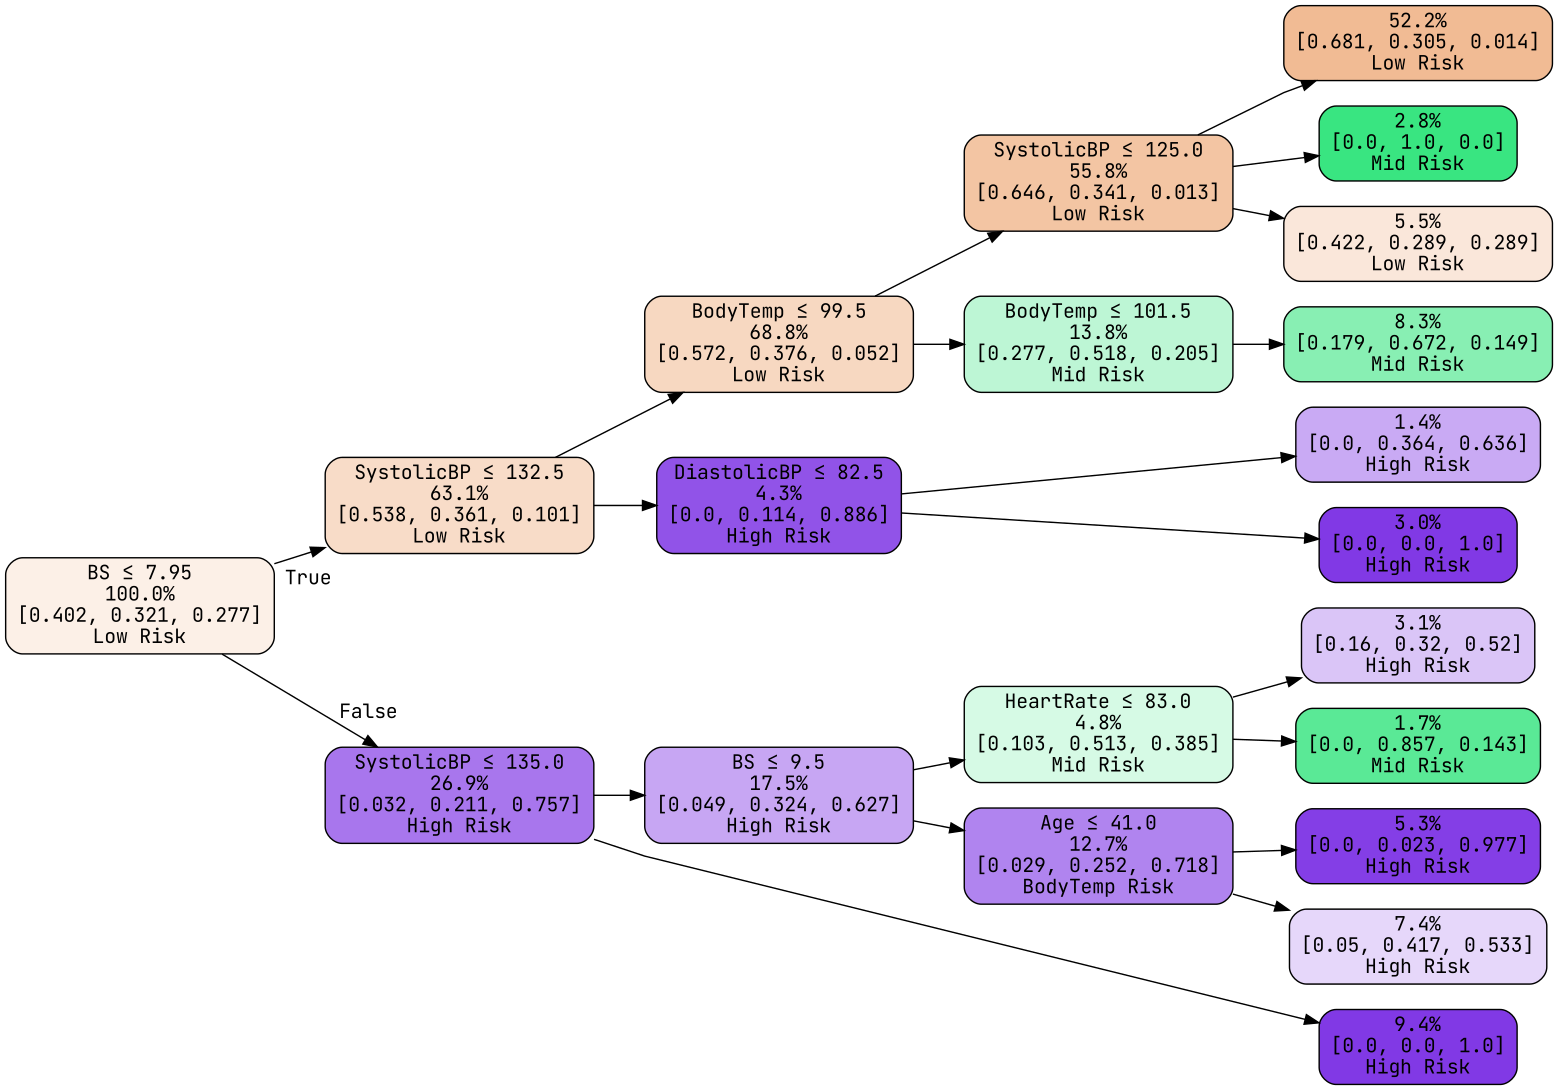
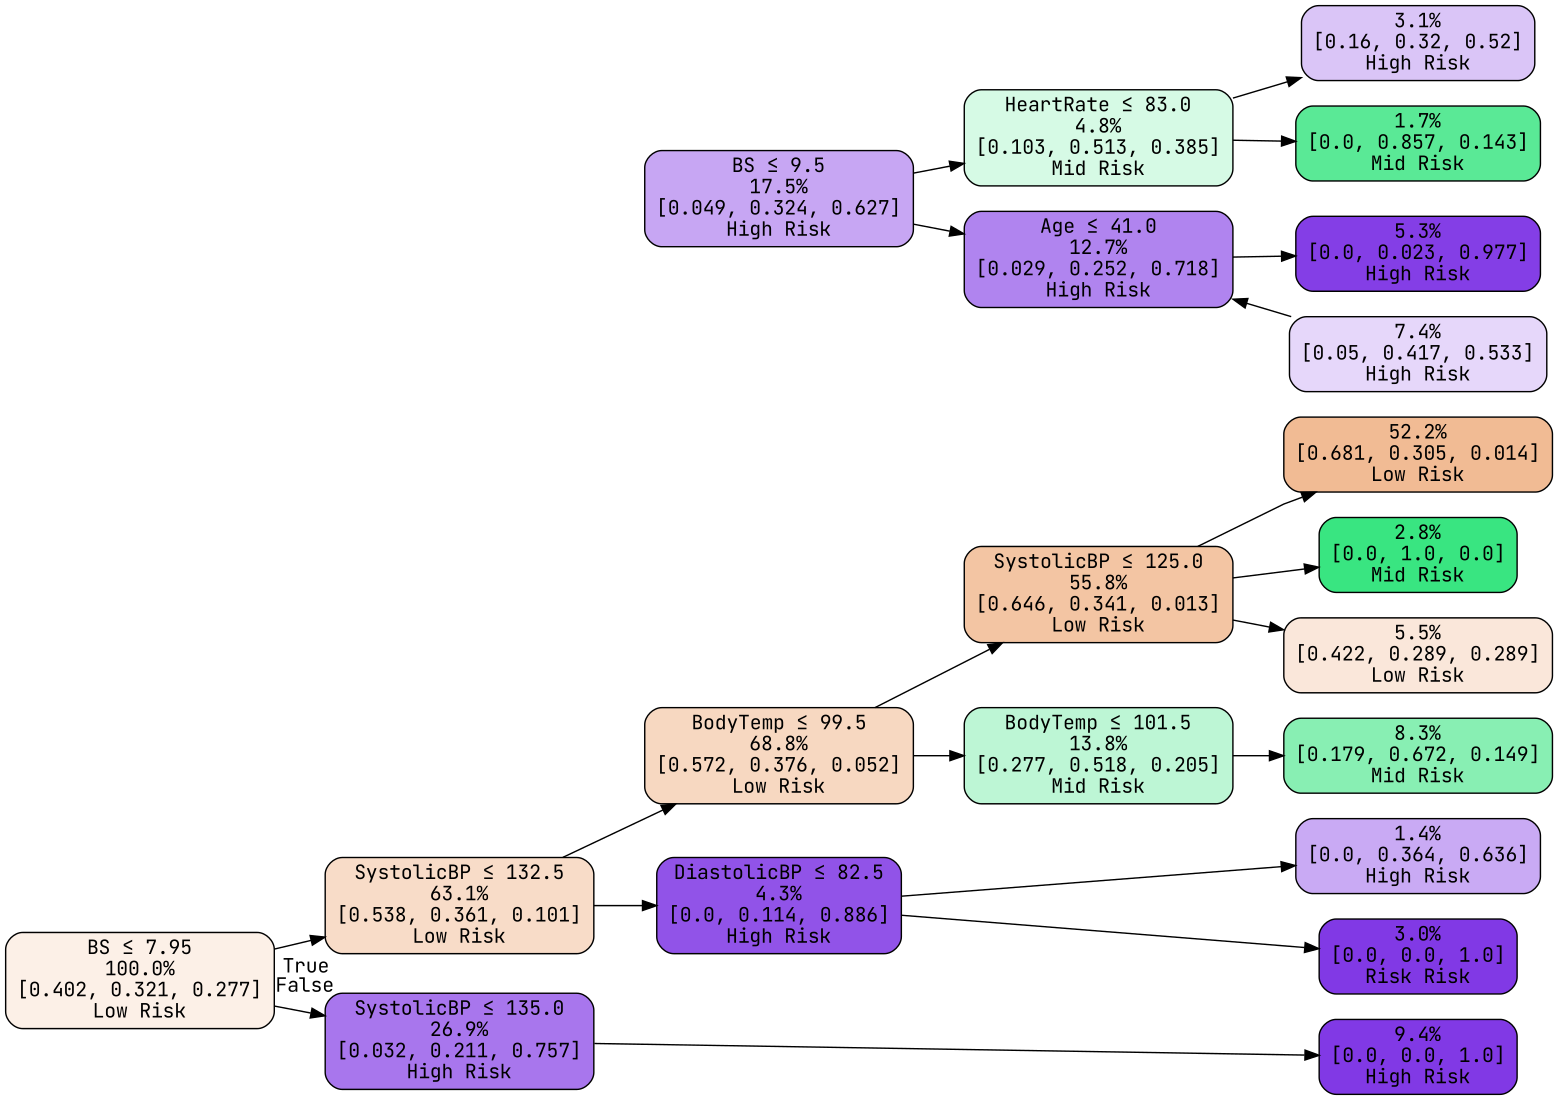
node "3.0%": text "High Risk" -> "Risk Risk"
edge "SystolicBP ≤ 135.0" -> "BS ≤ 9.5": removed
node "Age ≤ 41.0": text "BodyTemp Risk" -> "High Risk"
edge "Age ≤ 41.0" -> "7.4%": reversed
